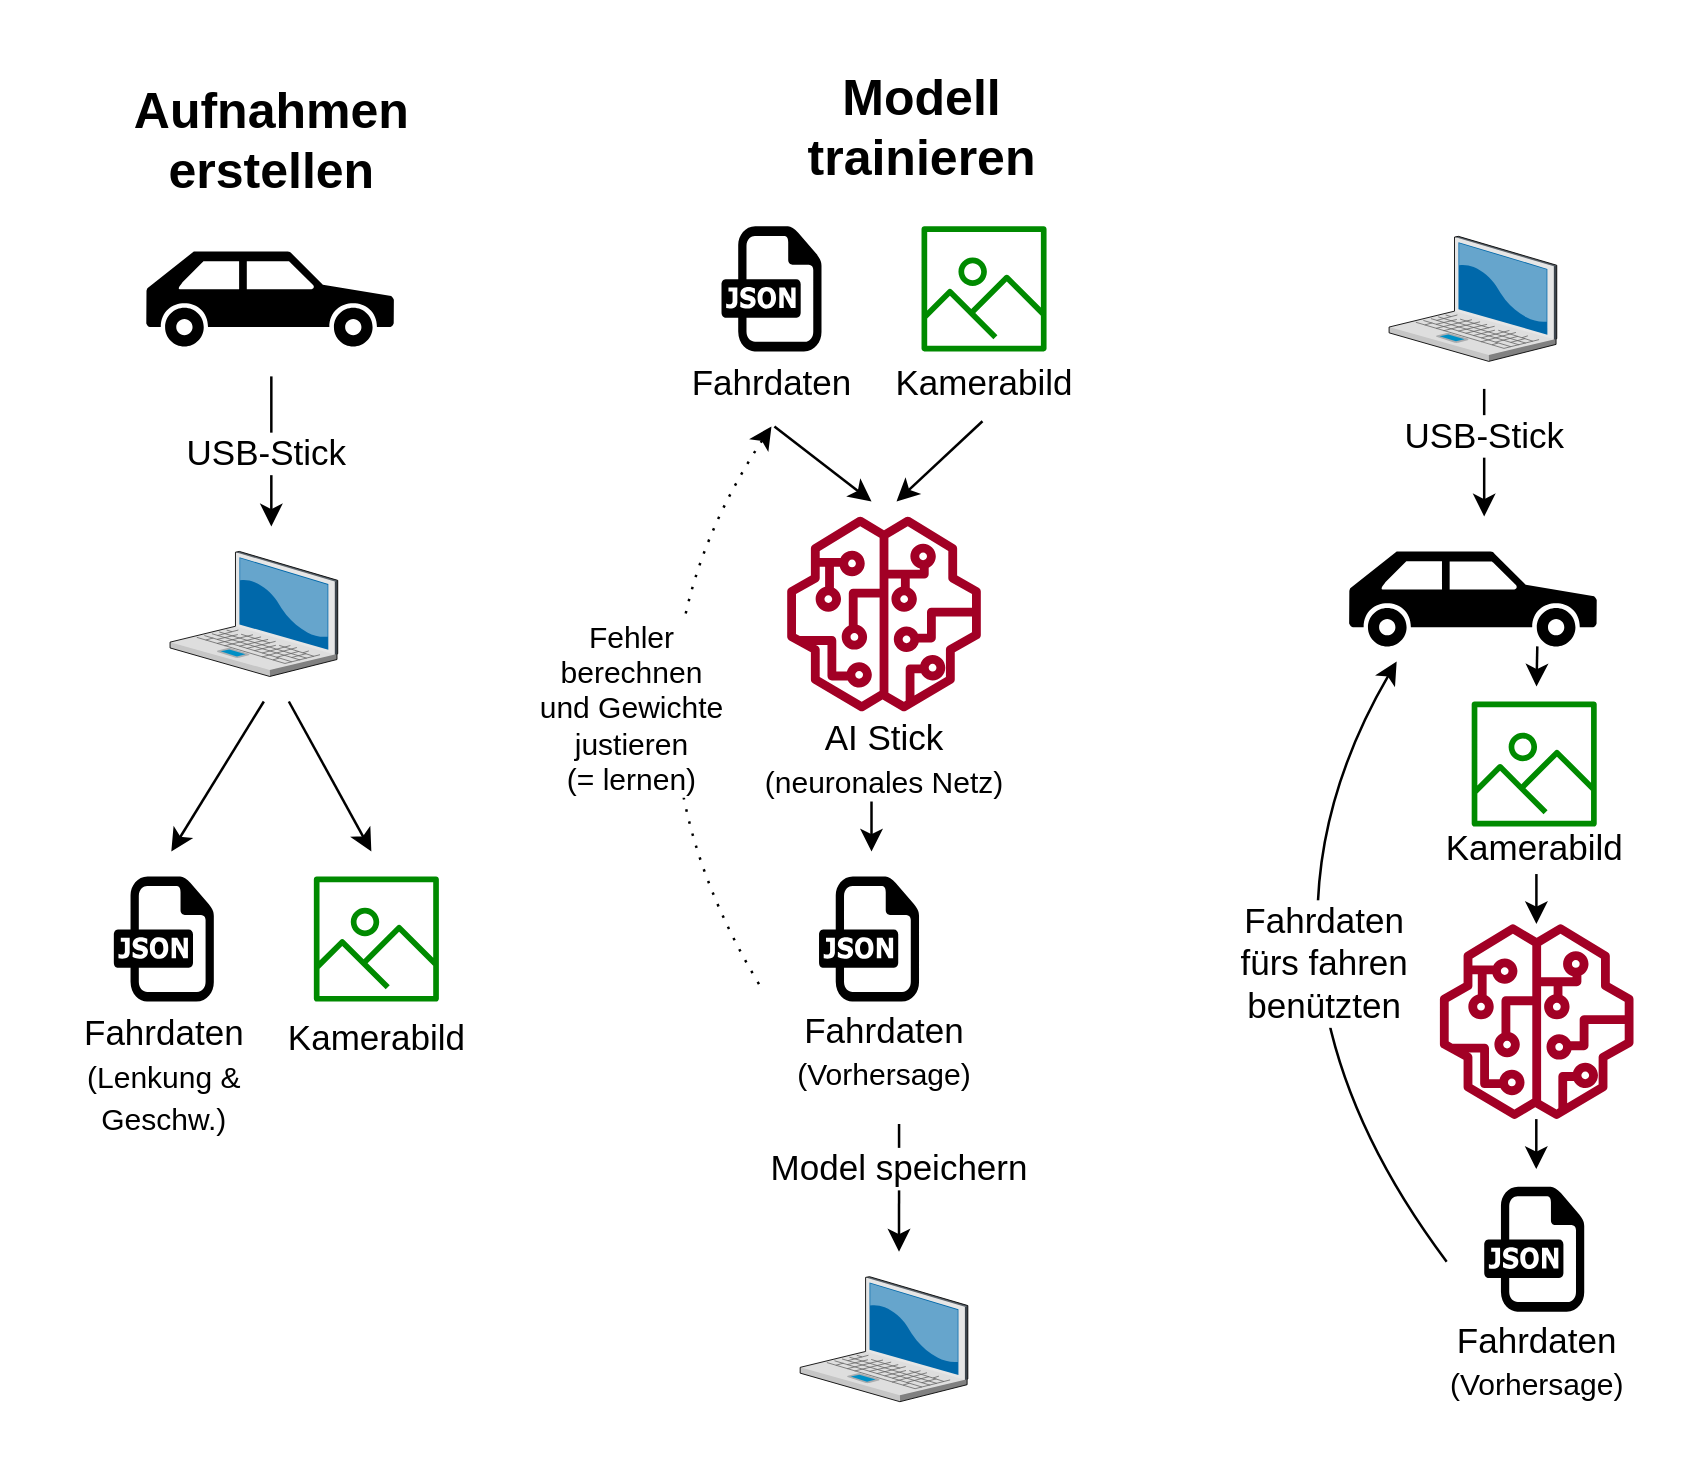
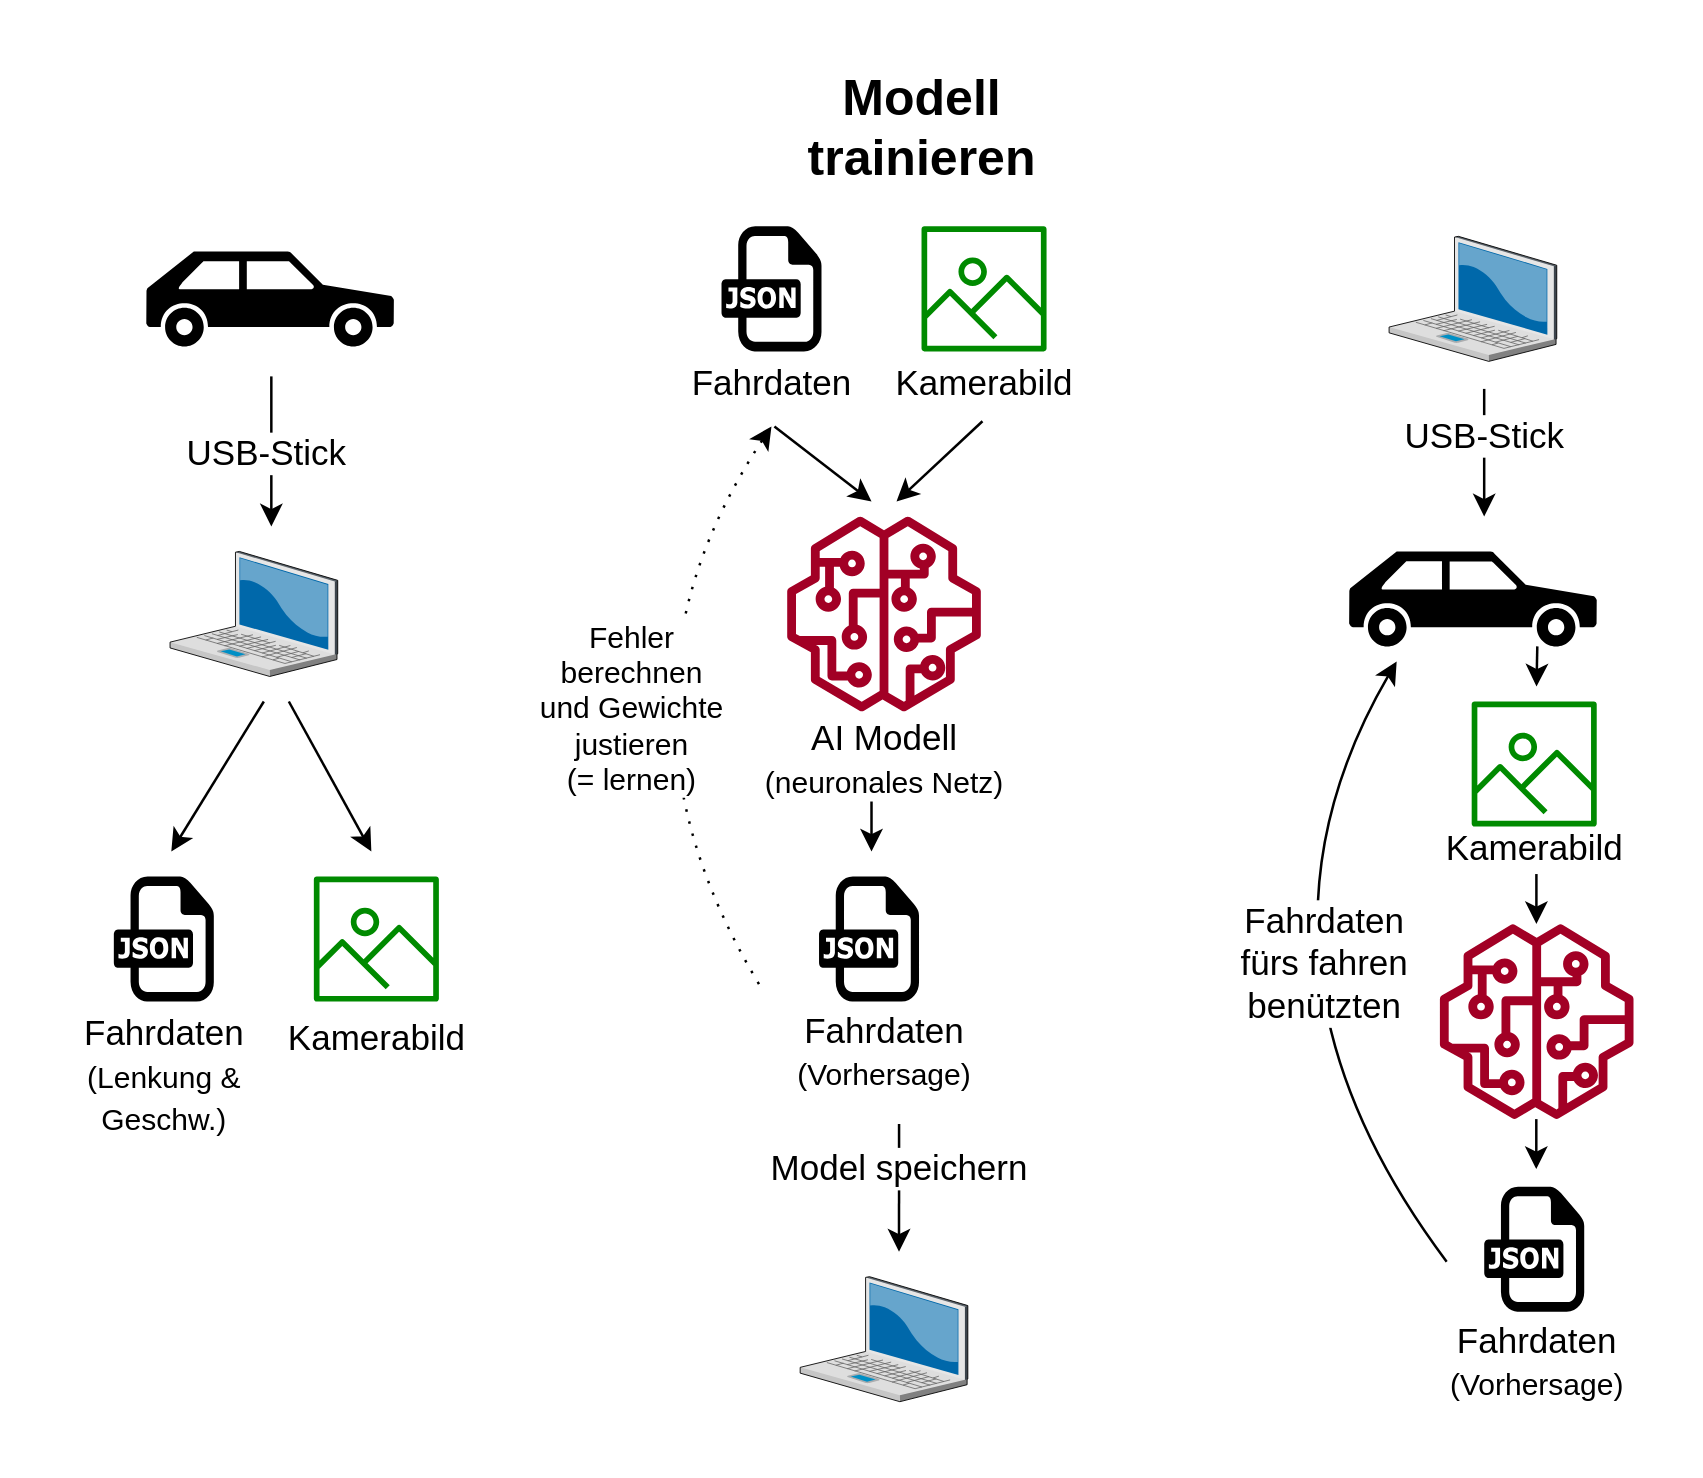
node "Aufnahmenerstellen": removed
node "AI Stick(neuronales Netz)": label "AI Stick(neuronales Netz)" -> "AI Modell(neuronales Netz)"
